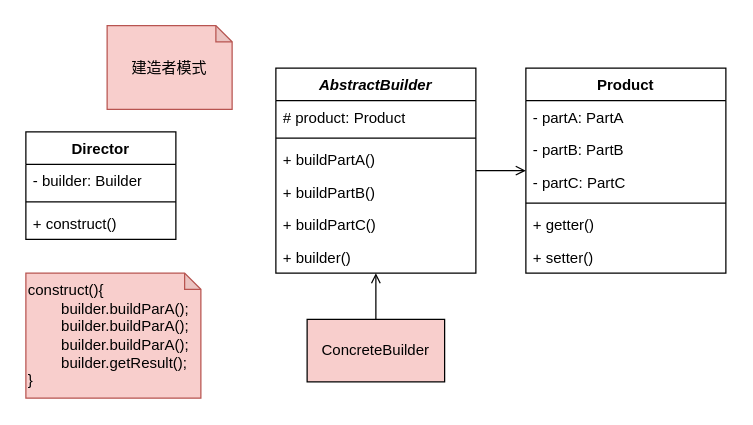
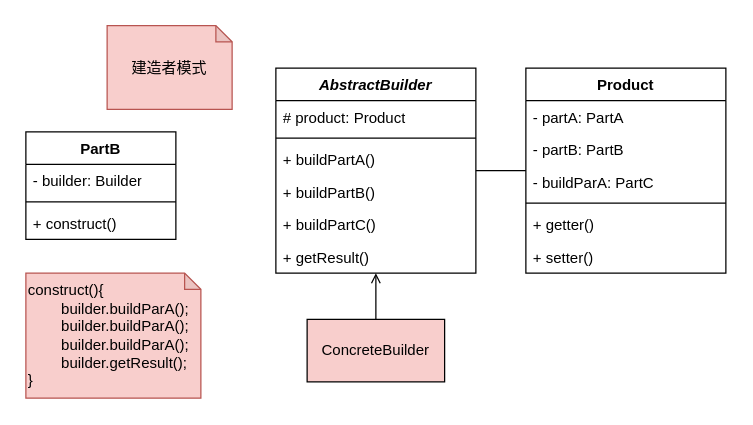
node "Director": label "Director" -> "PartB"
edge "AbstractBuilder" -> "Product": arrowhead open -> none
node "- partC: PartC": label "- partC: PartC" -> "- buildParA: PartC"
node "+ builder()": label "+ builder()" -> "+ getResult()"
